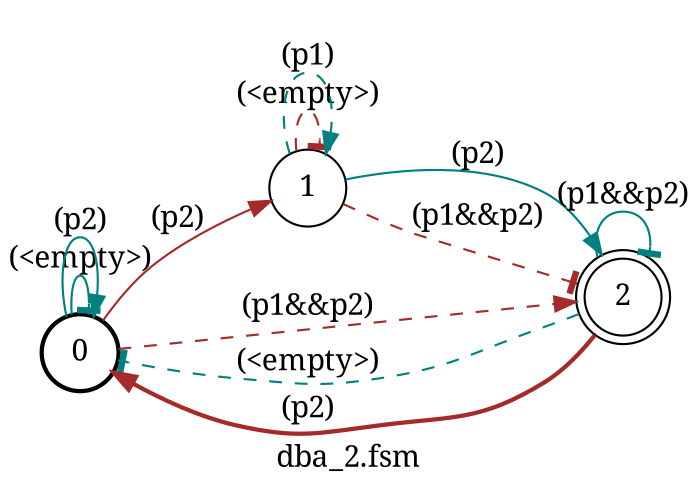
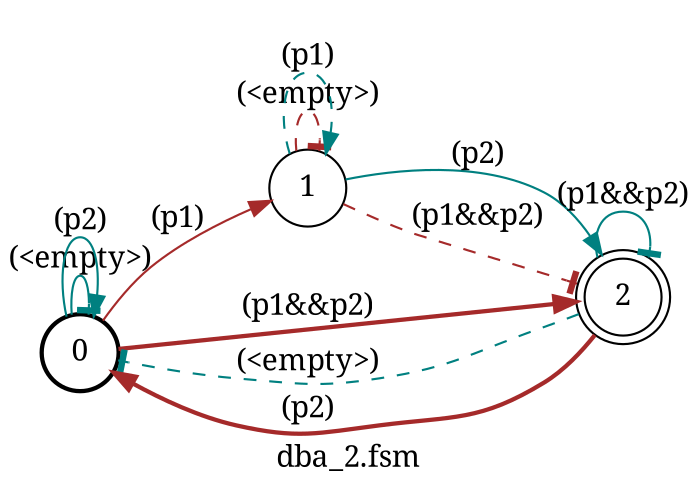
edge "0" -> "1": label "(p2)" -> "(p1)"
edge "0" -> "2": style dashed -> bold
